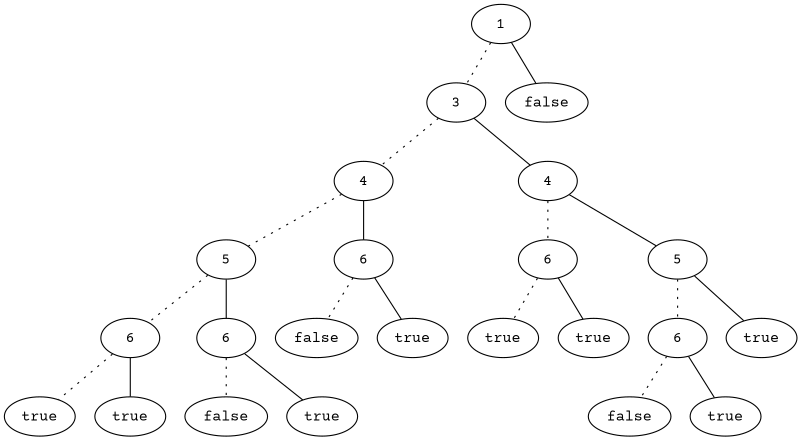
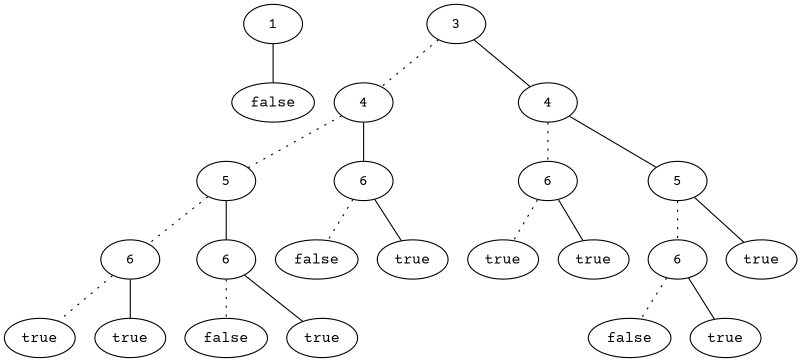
edge "1" -- "3": removed
